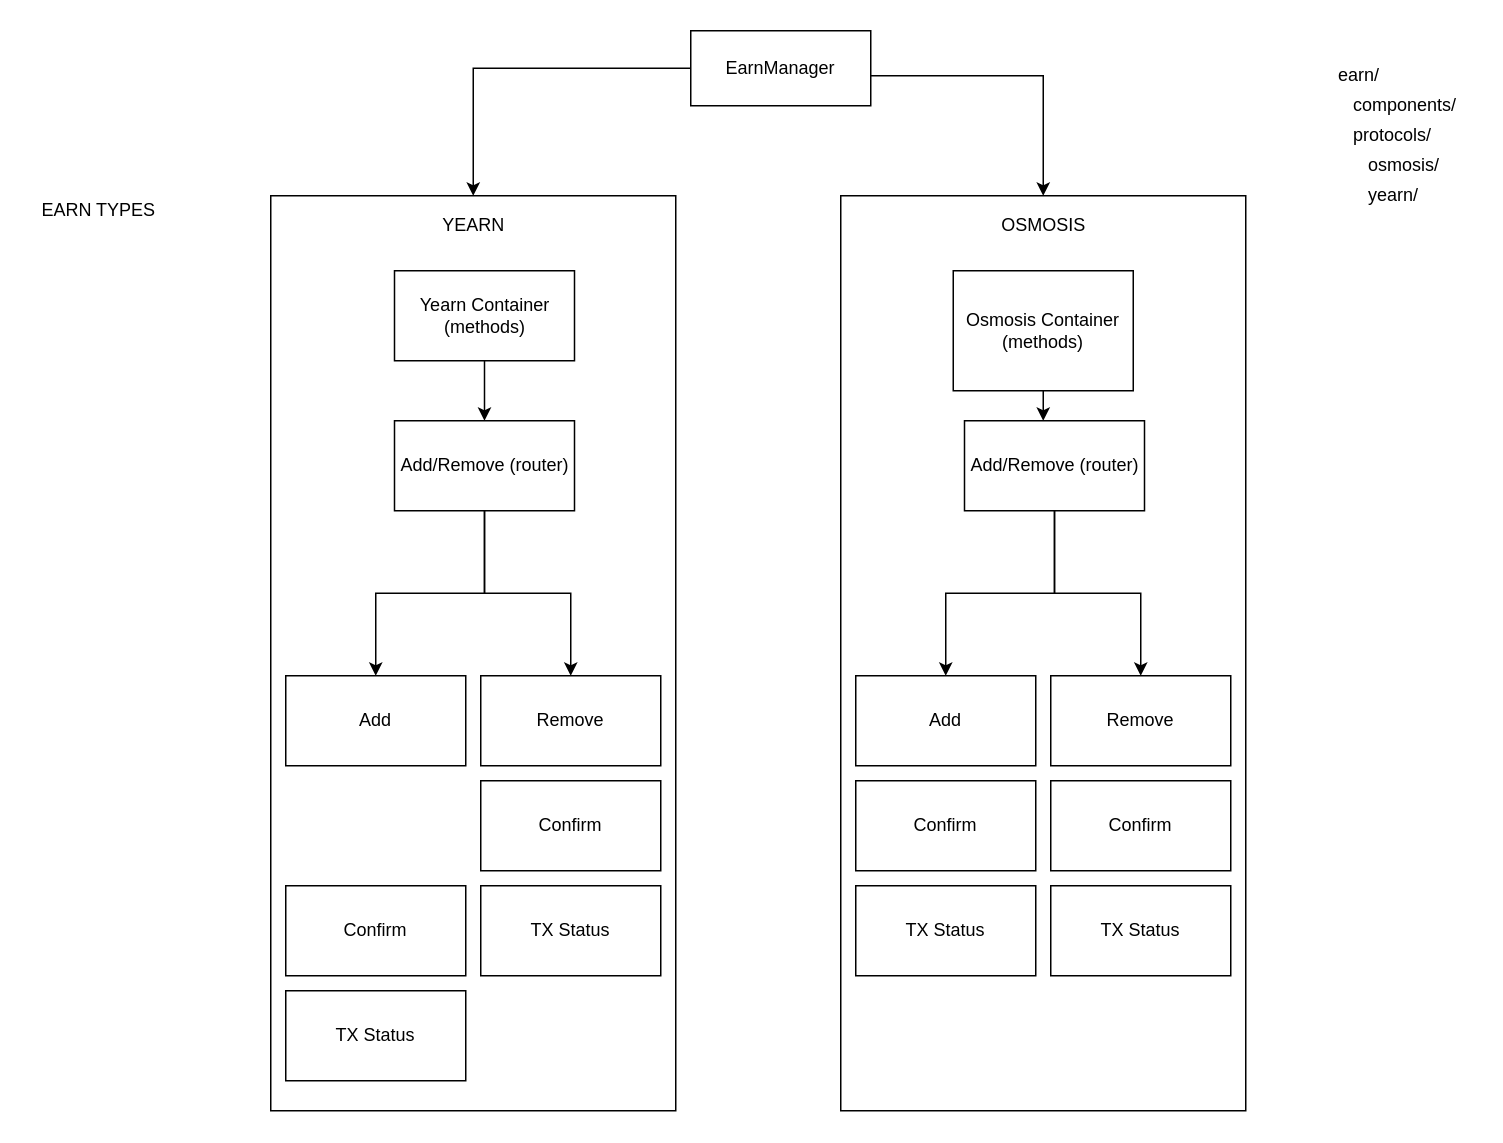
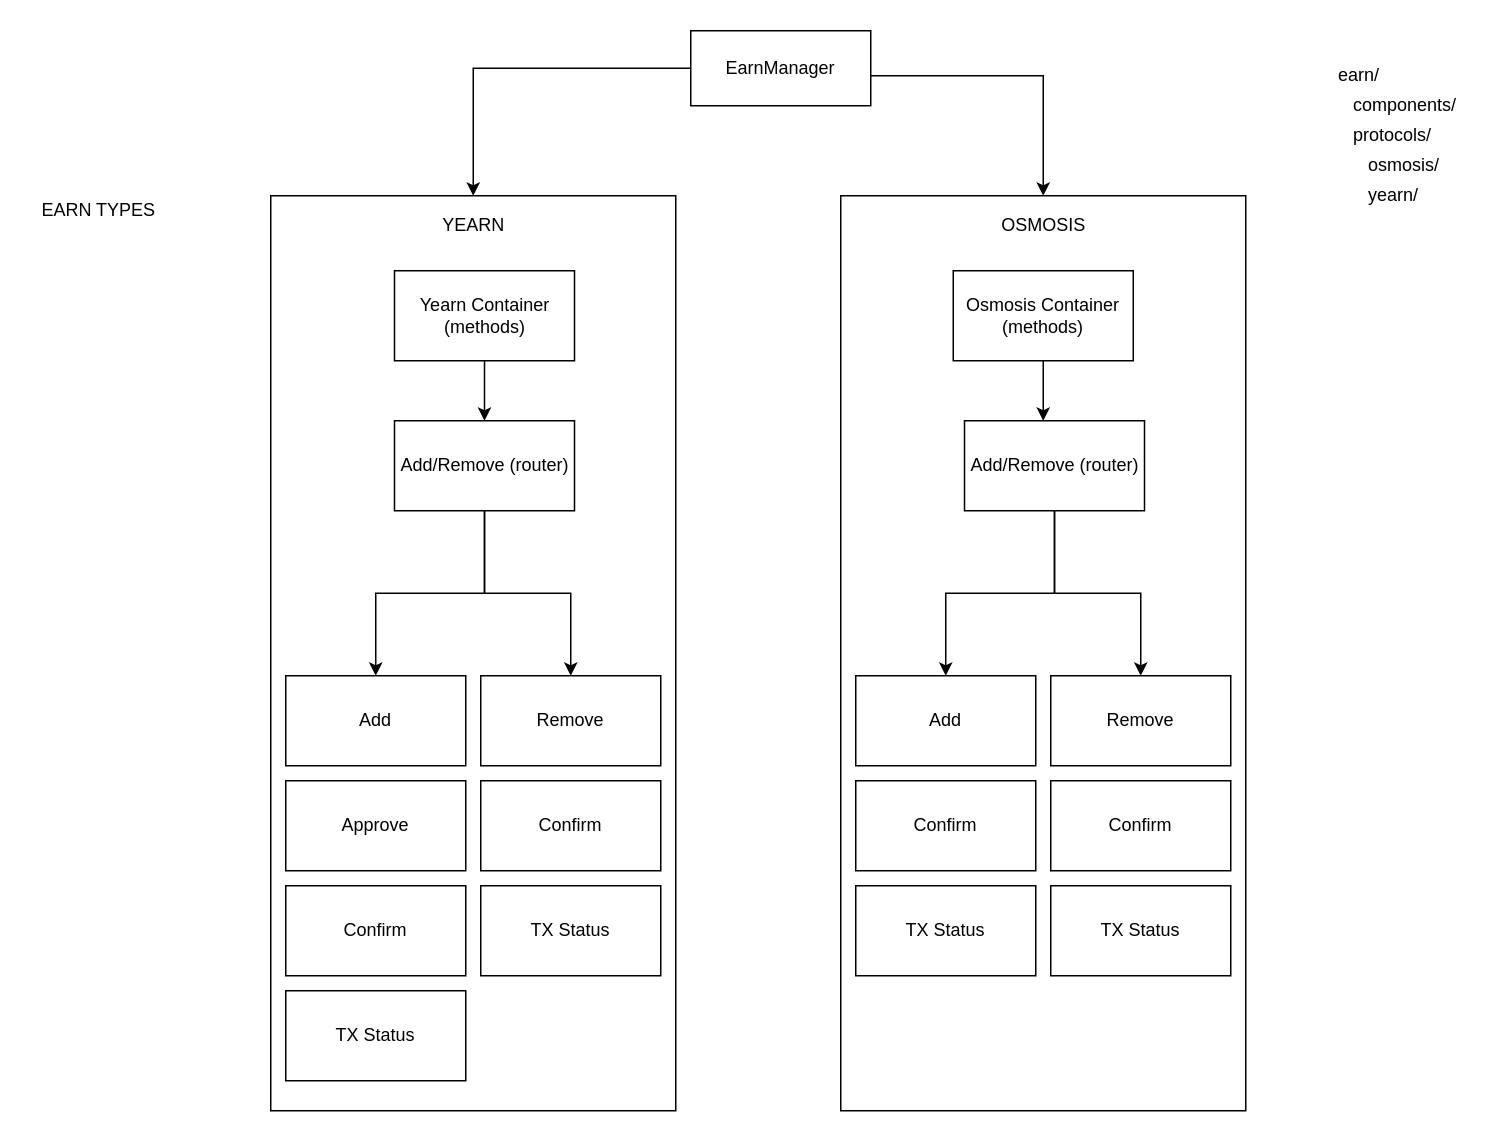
node "Osmosis Container (methods)": size 180x120 -> 180x90
node "Approve": added
